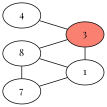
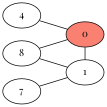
node "3": label "3" -> "0"
edge "8" -- "7": removed
